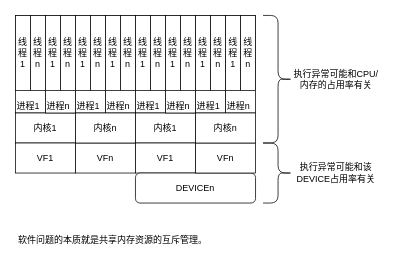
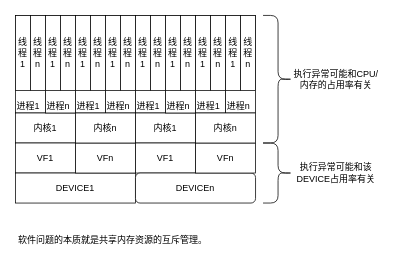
node "DEVICE1": added
